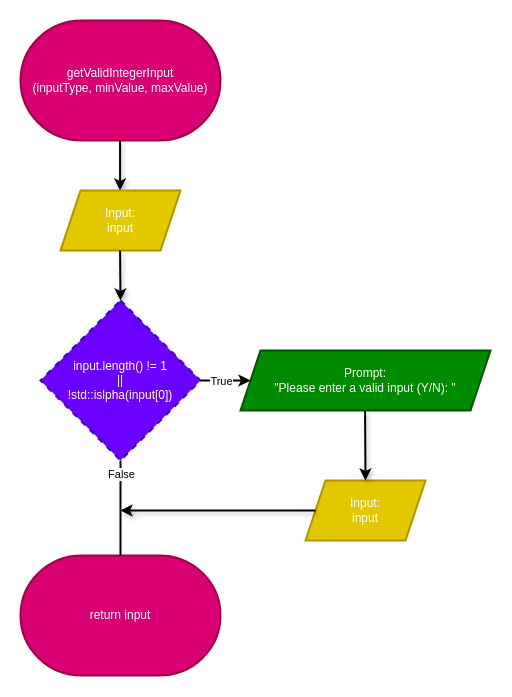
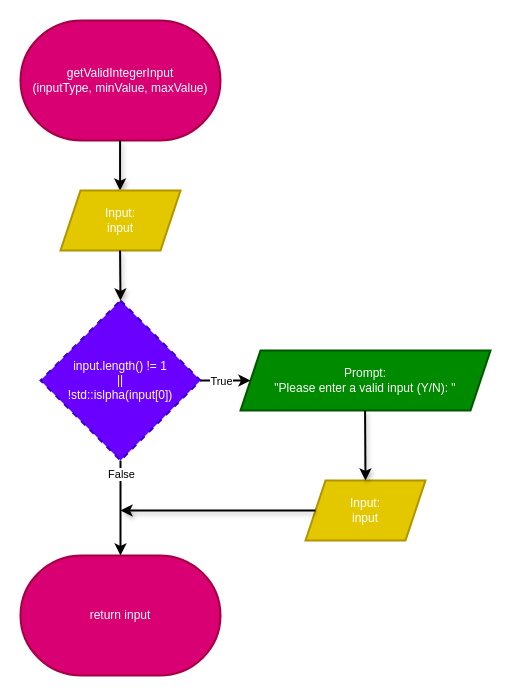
edge "input.length() != 1 || !std::islpha(input[0])" -- "return input": arrowhead none -> classic
